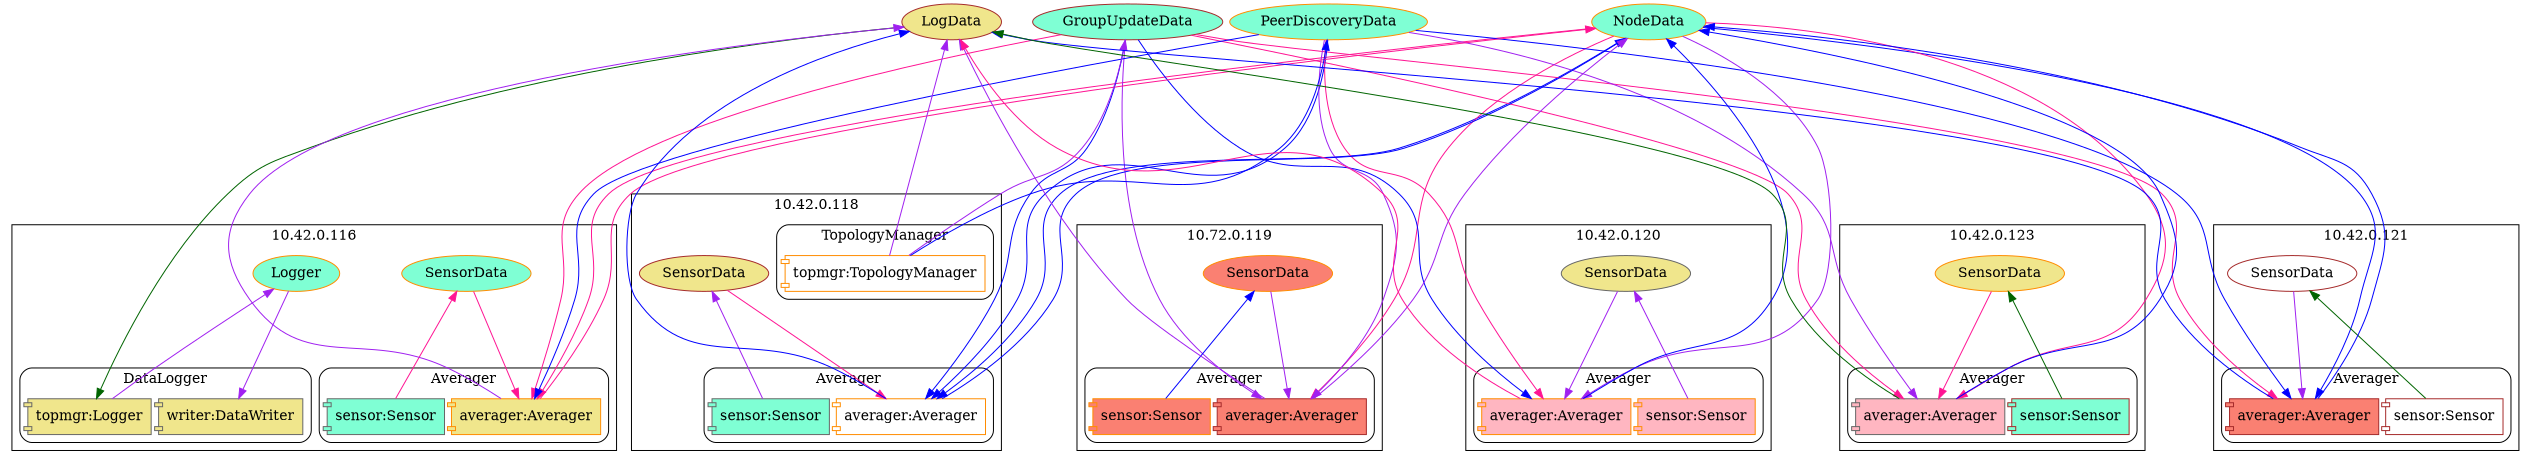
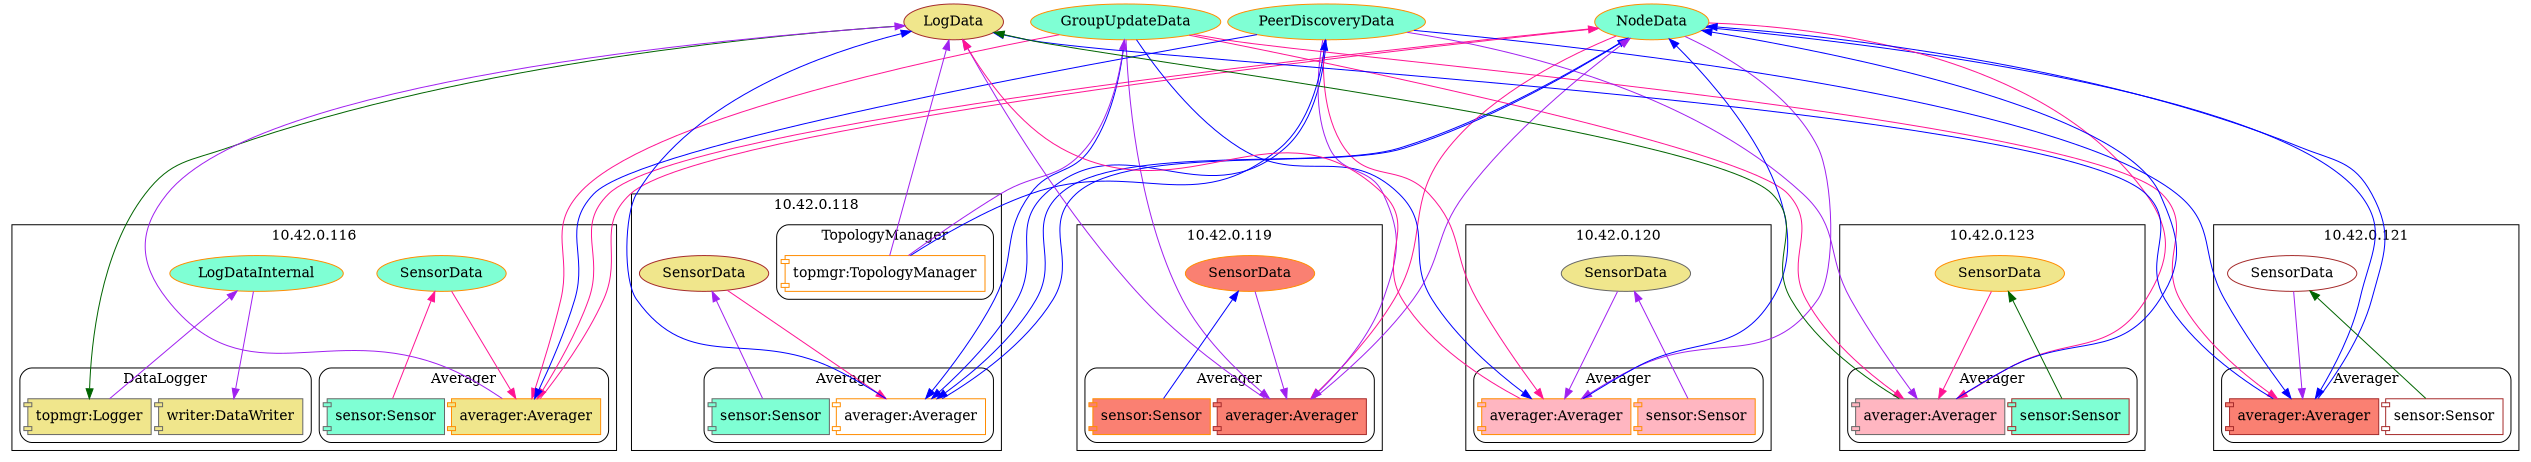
node "GroupUpdateData": color brown -> darkorange
cluster "10.72.0.119": label "10.72.0.119" -> "10.42.0.119"
node "Logger": label "Logger" -> "LogDataInternal"
